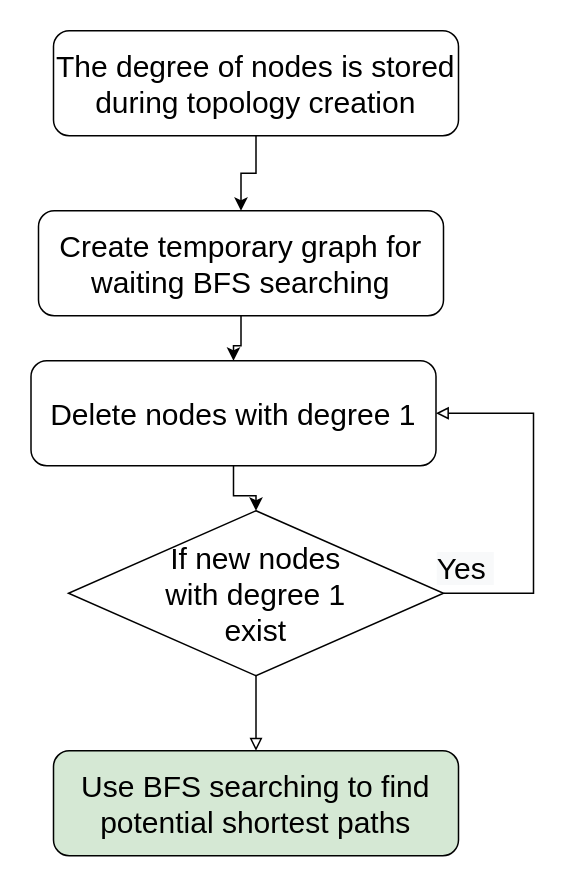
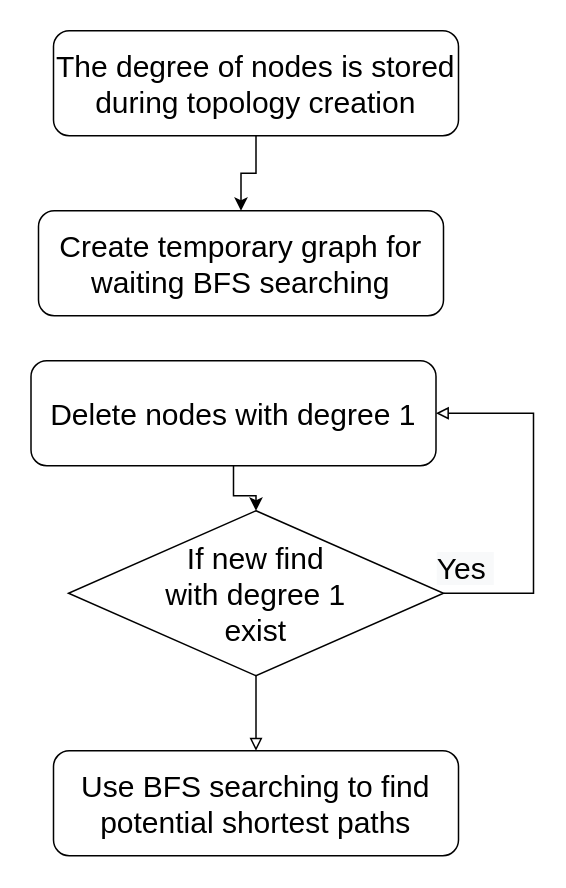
edge "Create temporary graph for waiting BFS searching" -> "Delete nodes with degree 1": removed
node "If new nodes with degree 1 exist": label "If new nodes with degree 1 exist" -> "If new find with degree 1 exist"
node "Use BFS searching to find potential shortest paths": fillcolor #d5e8d4 -> #ffffff
